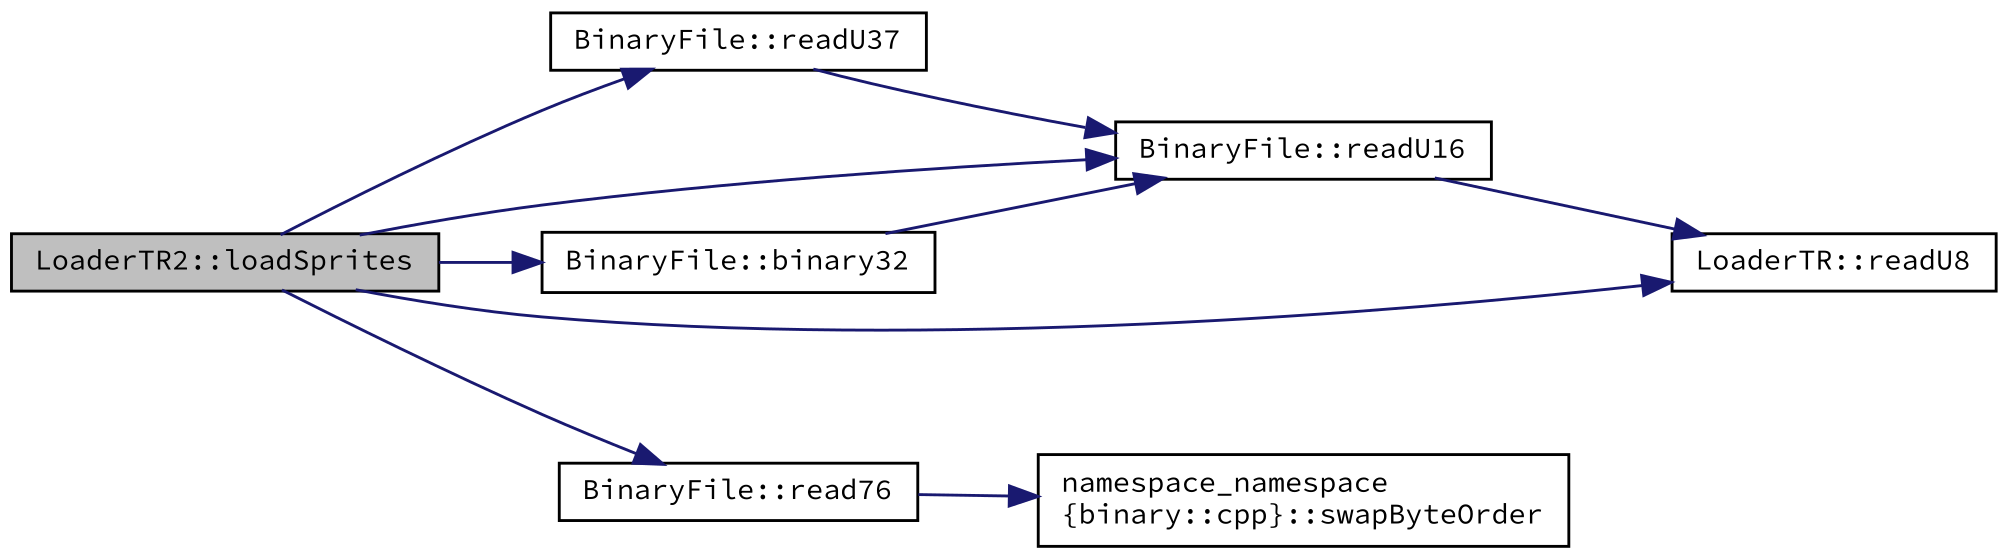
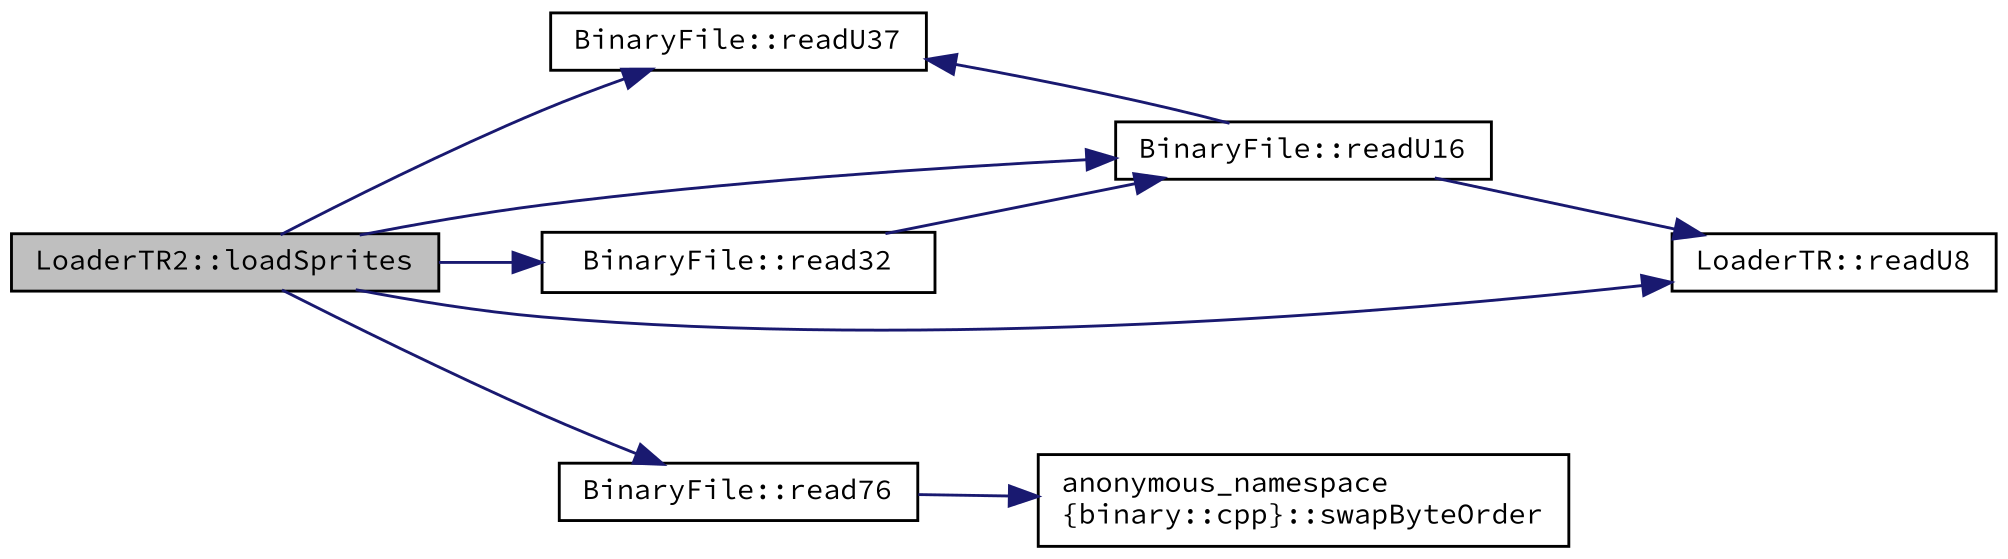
edge "BinaryFile::readU37" -> "BinaryFile::readU16": reversed
node "BinaryFile::binary32": label "BinaryFile::binary32" -> "BinaryFile::read32"
node "namespace_namespace {binary::cpp}::swapByteOrder": label "namespace_namespace {binary::cpp}::swapByteOrder" -> "anonymous_namespace {binary::cpp}::swapByteOrder"
